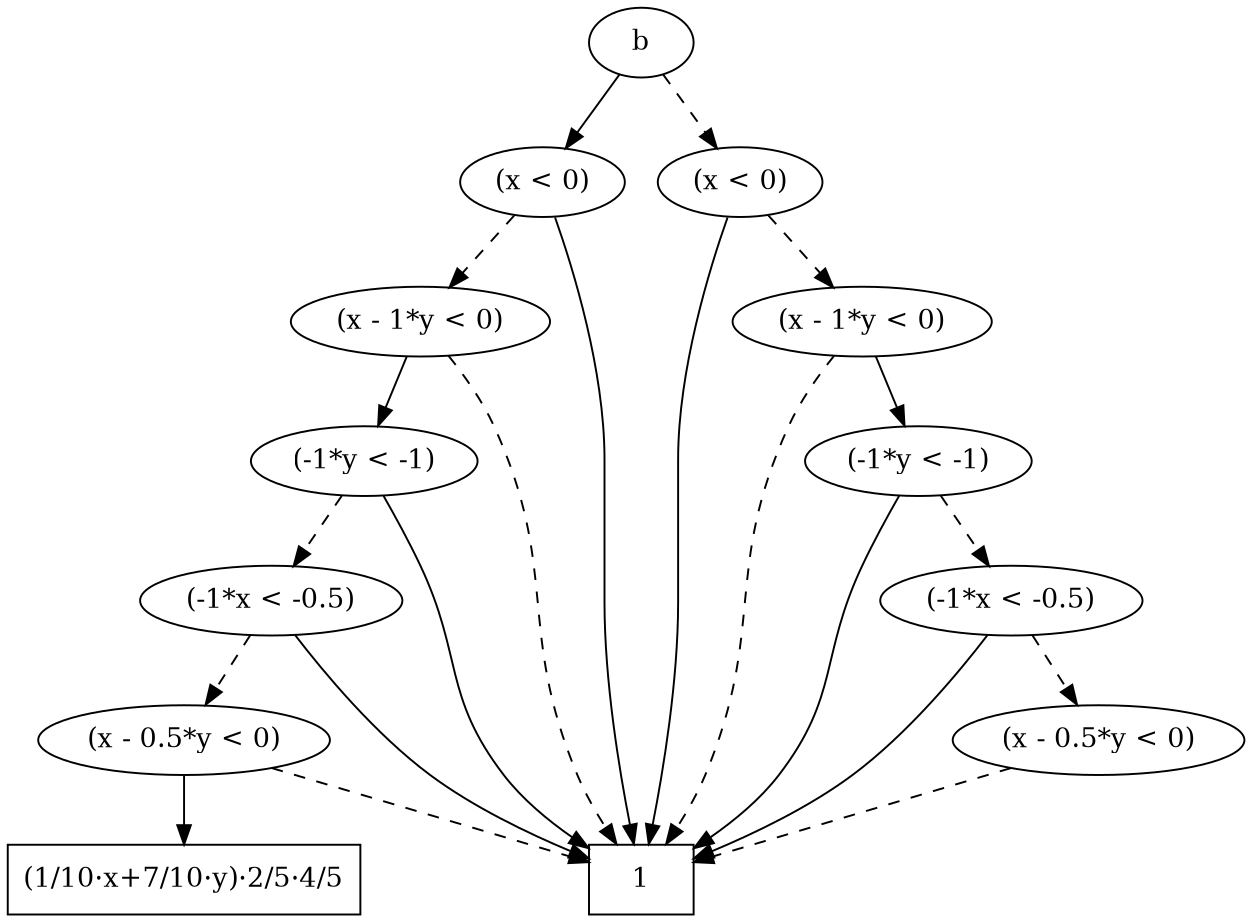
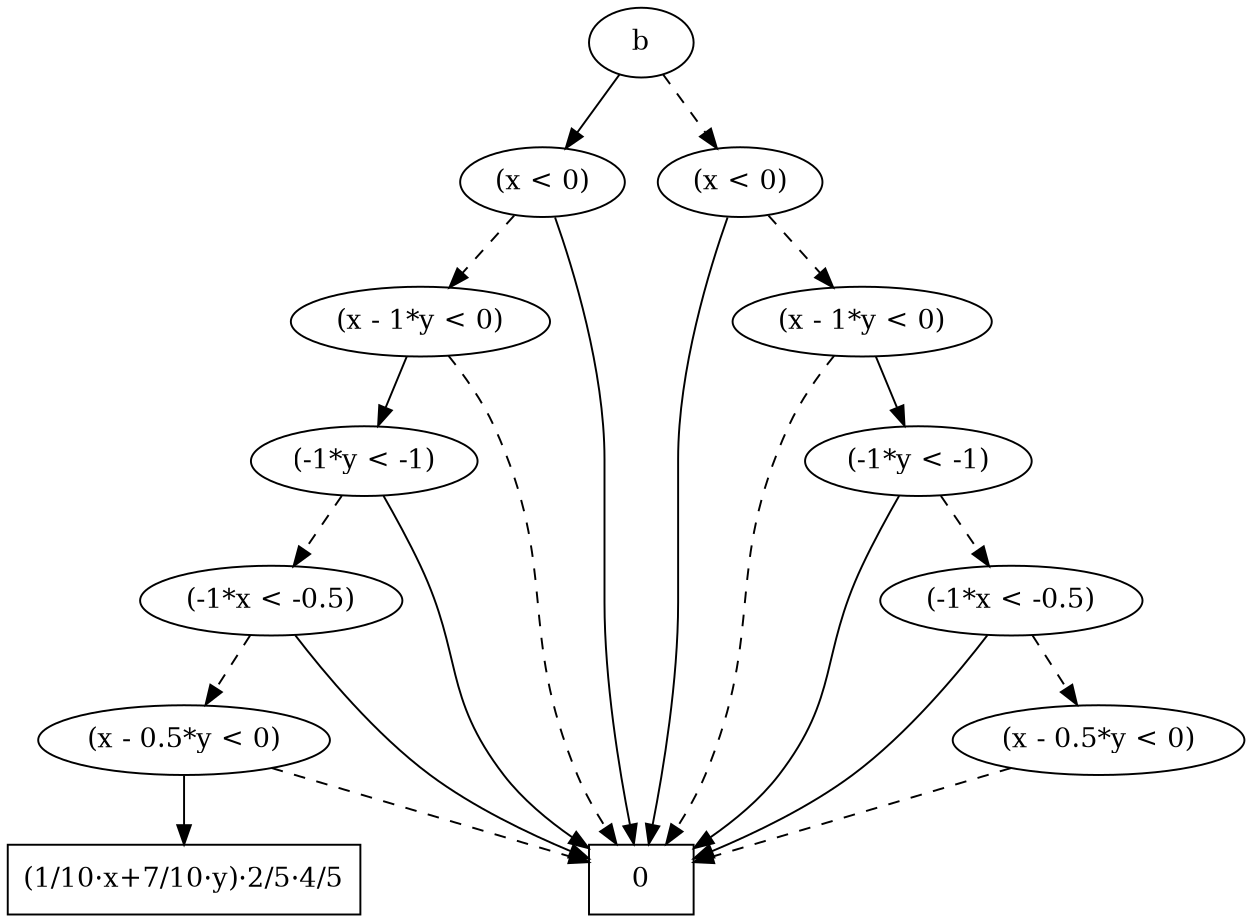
node "1": label "1" -> "0"
